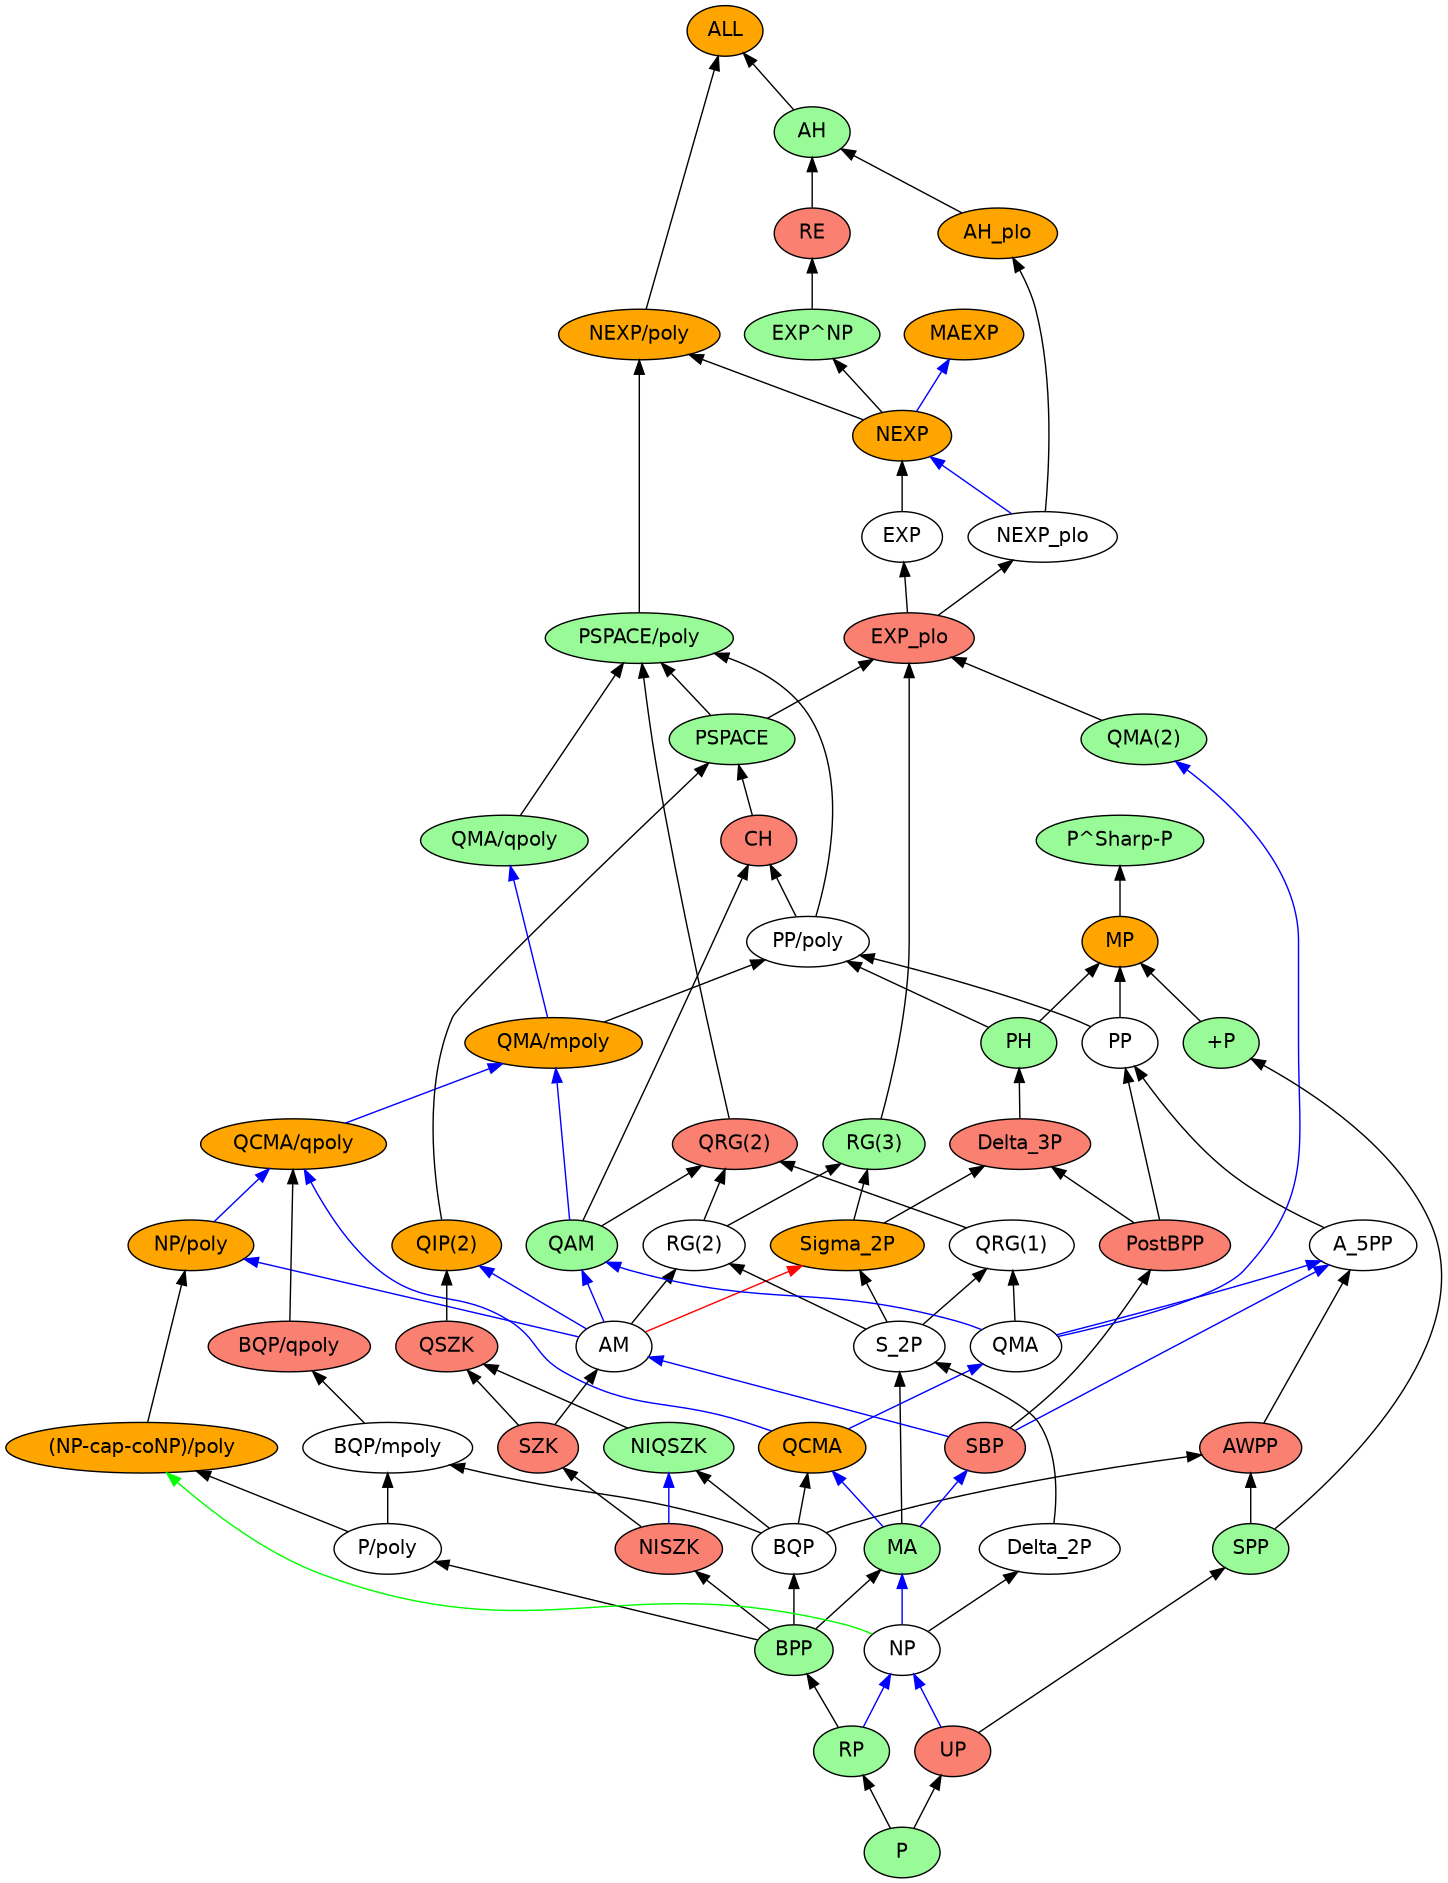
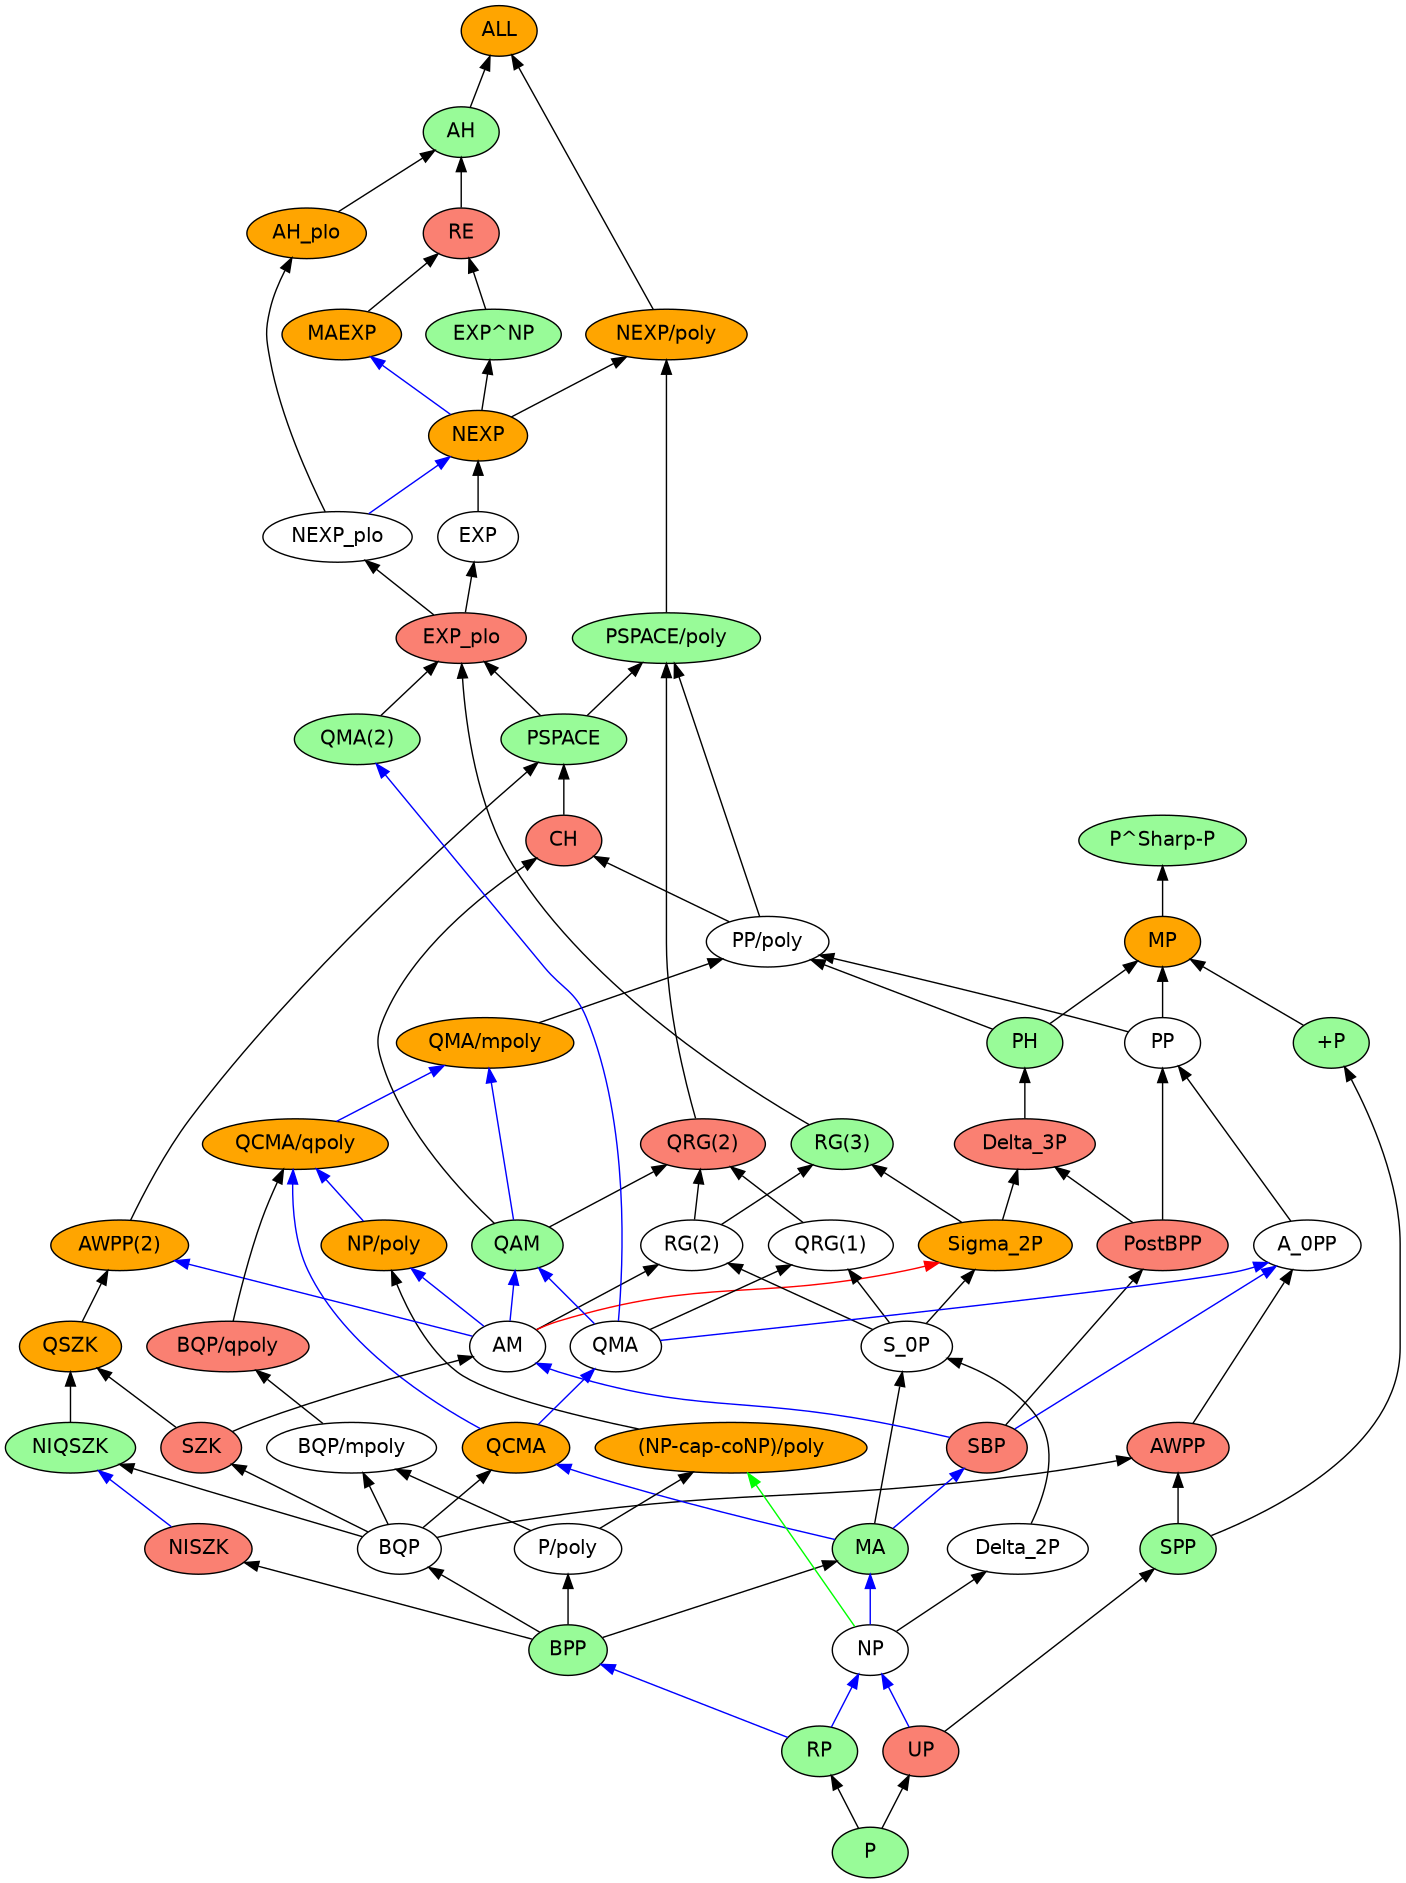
edge "MAEXP" -> "RE": added
node "QMA/qpoly": removed
node "QIP(2)": label "QIP(2)" -> "AWPP(2)"
node "A_5PP": label "A_5PP" -> "A_0PP"
node "QSZK": fillcolor salmon -> orange
node "S_2P": label "S_2P" -> "S_0P"
edge "NISZK" -> "SZK": now "BQP" -> "SZK"
edge "RP" -> "BPP": color black -> blue
